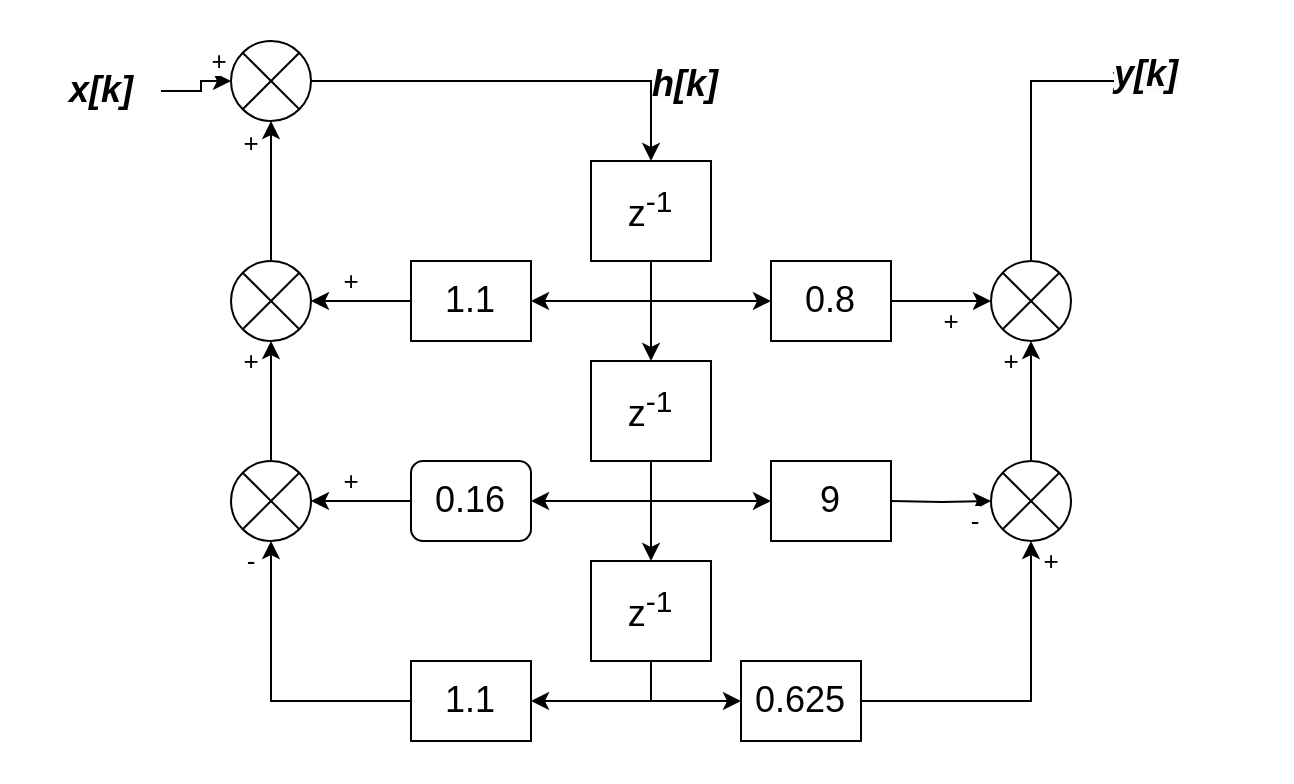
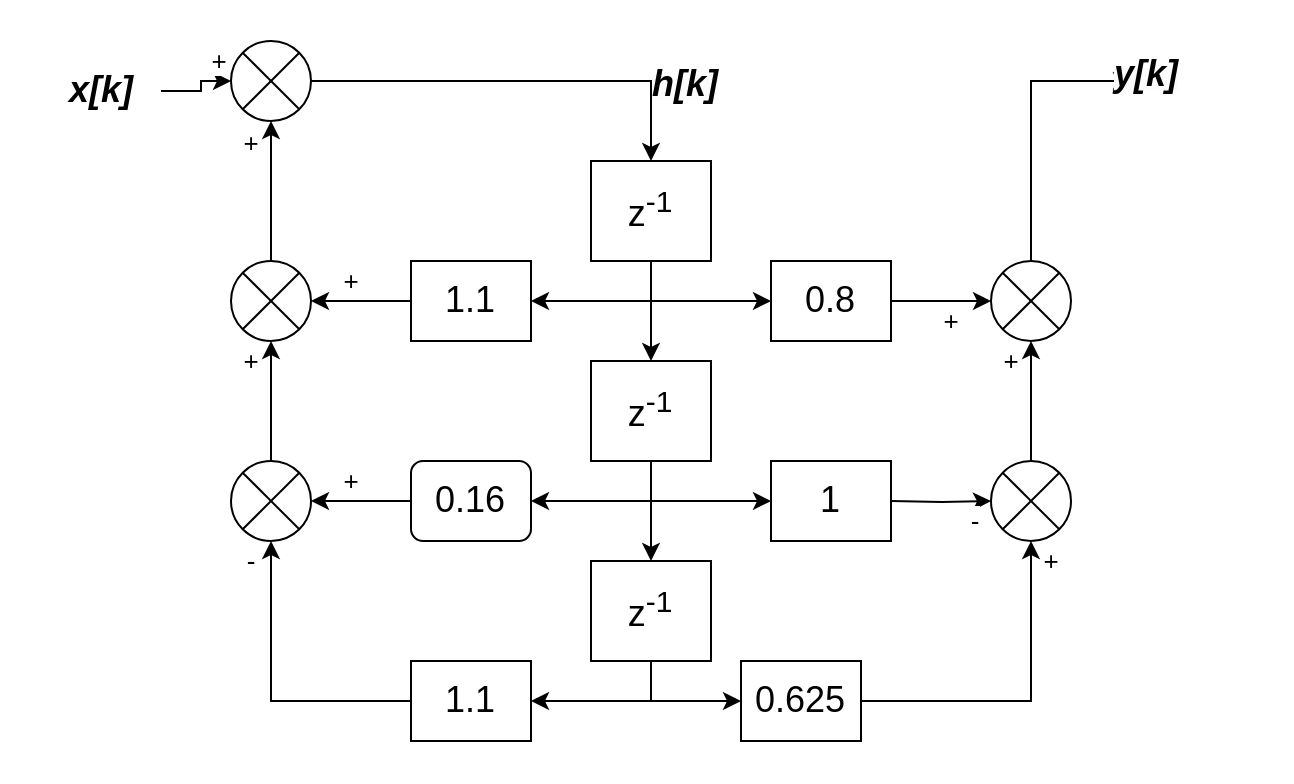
node "9": label "9" -> "1"
